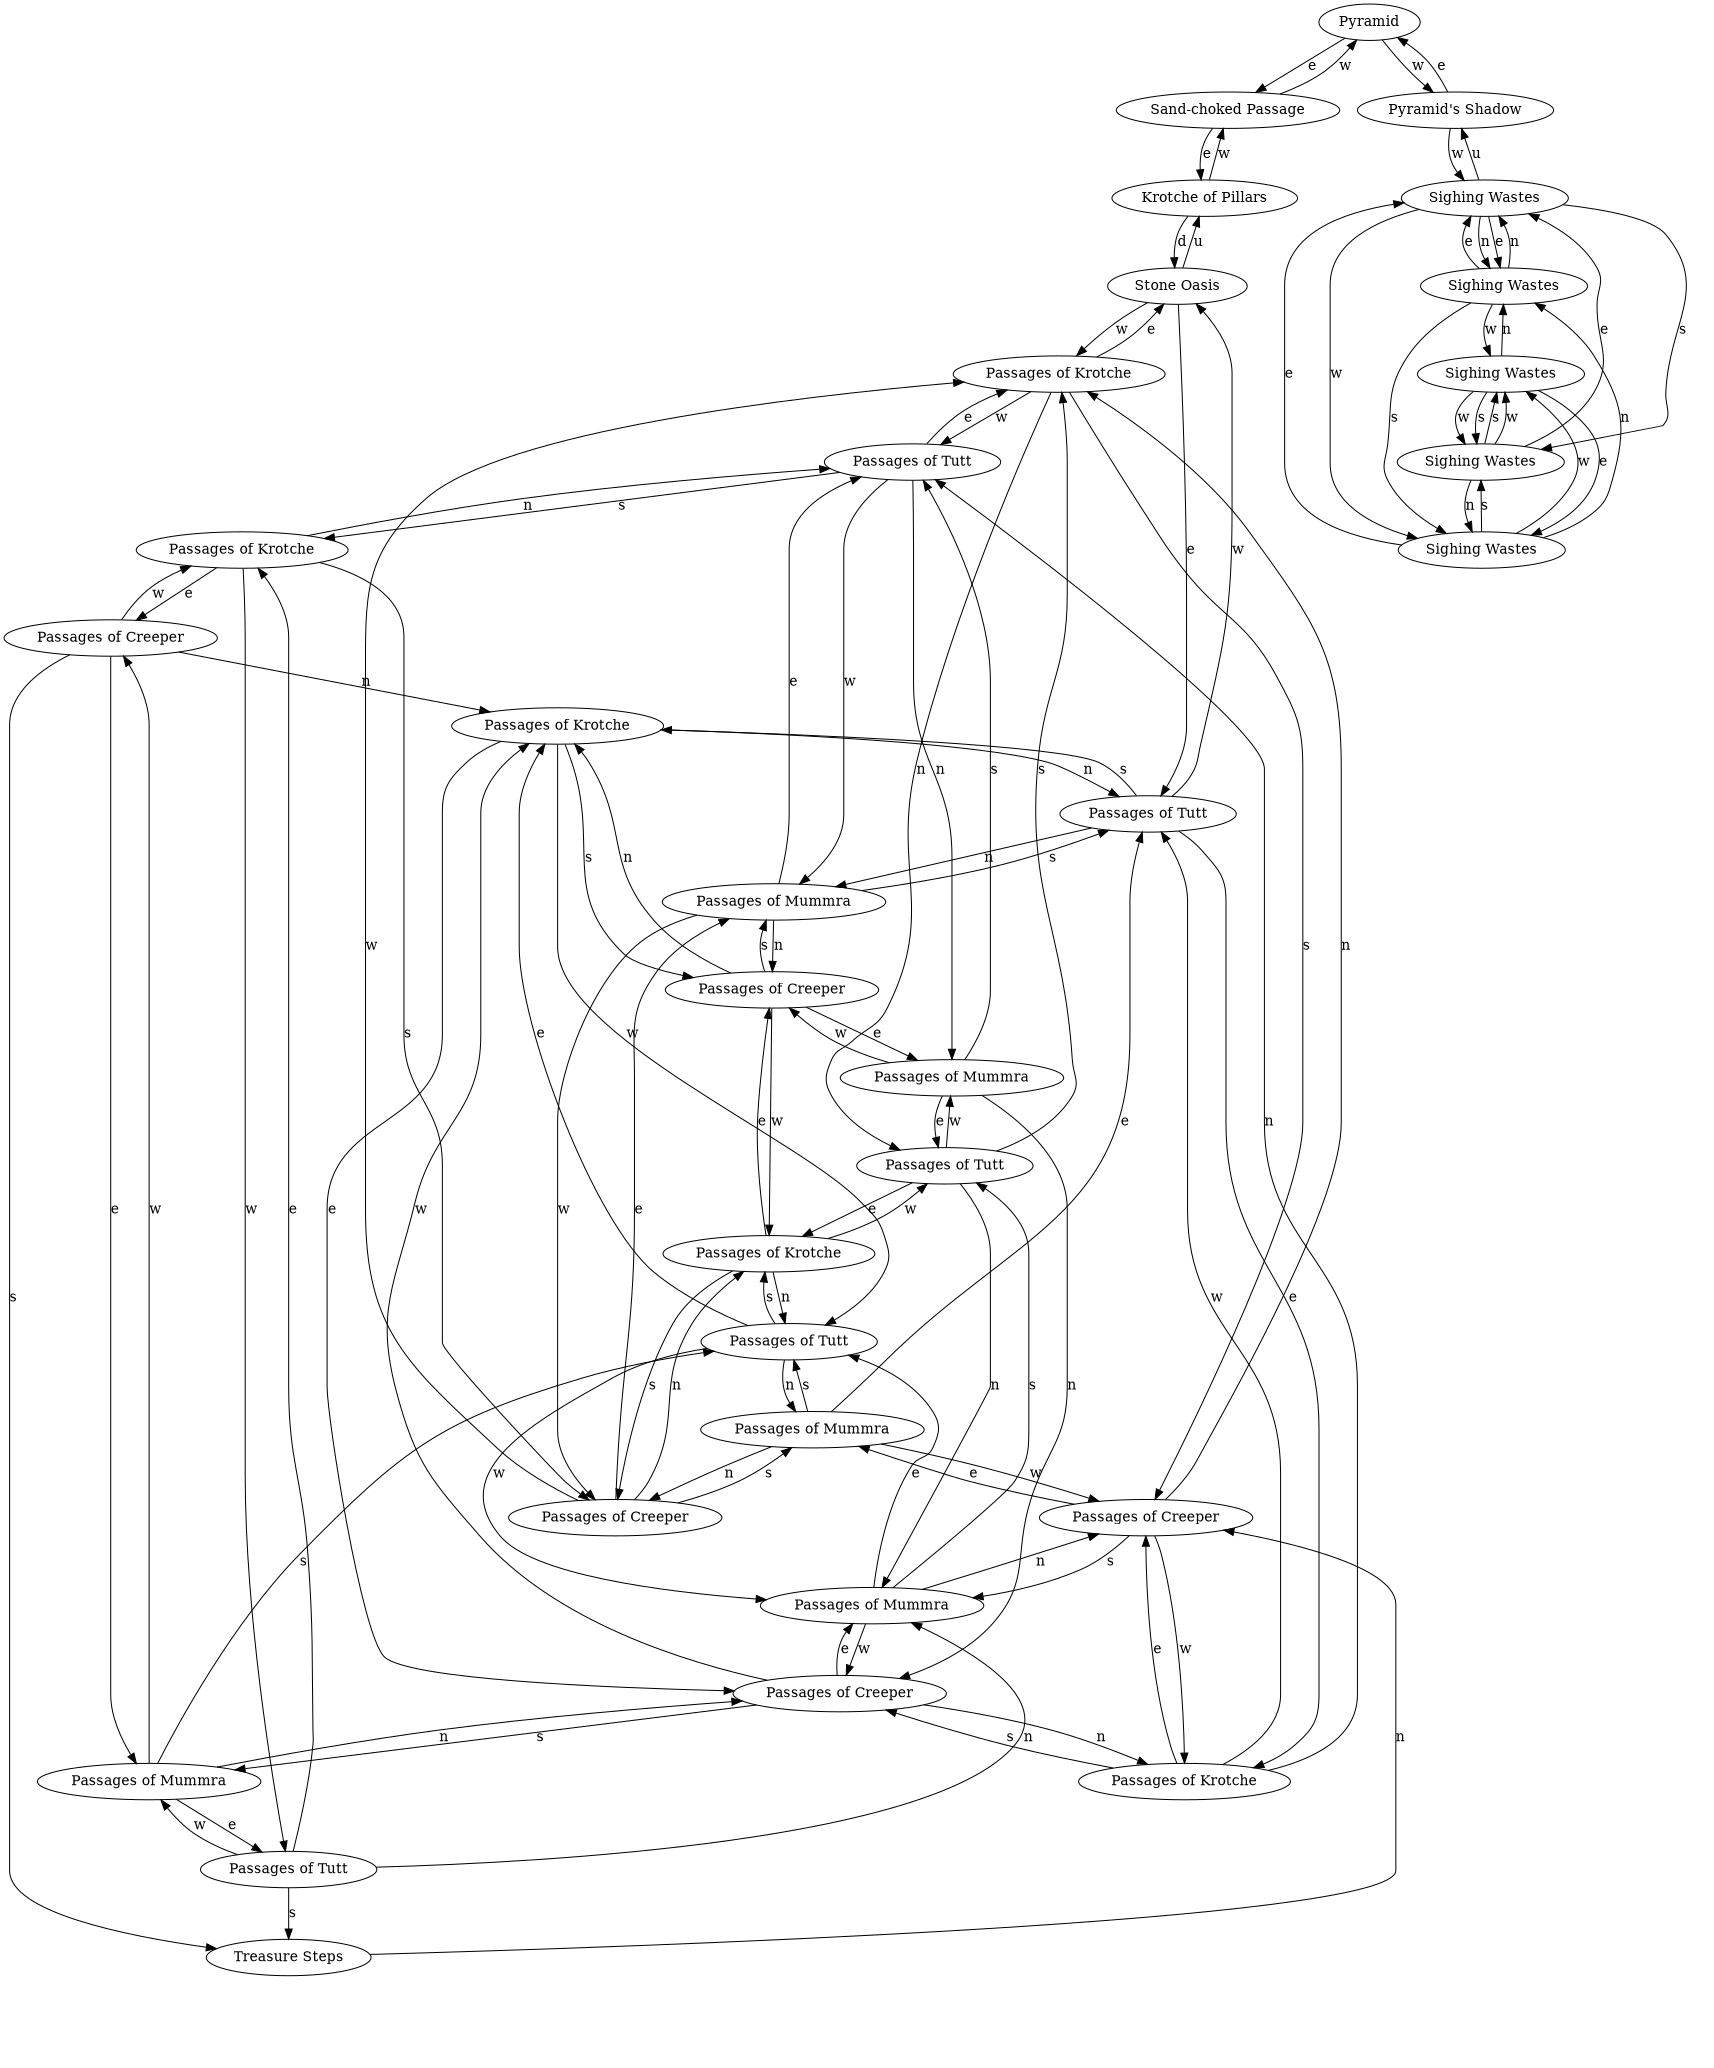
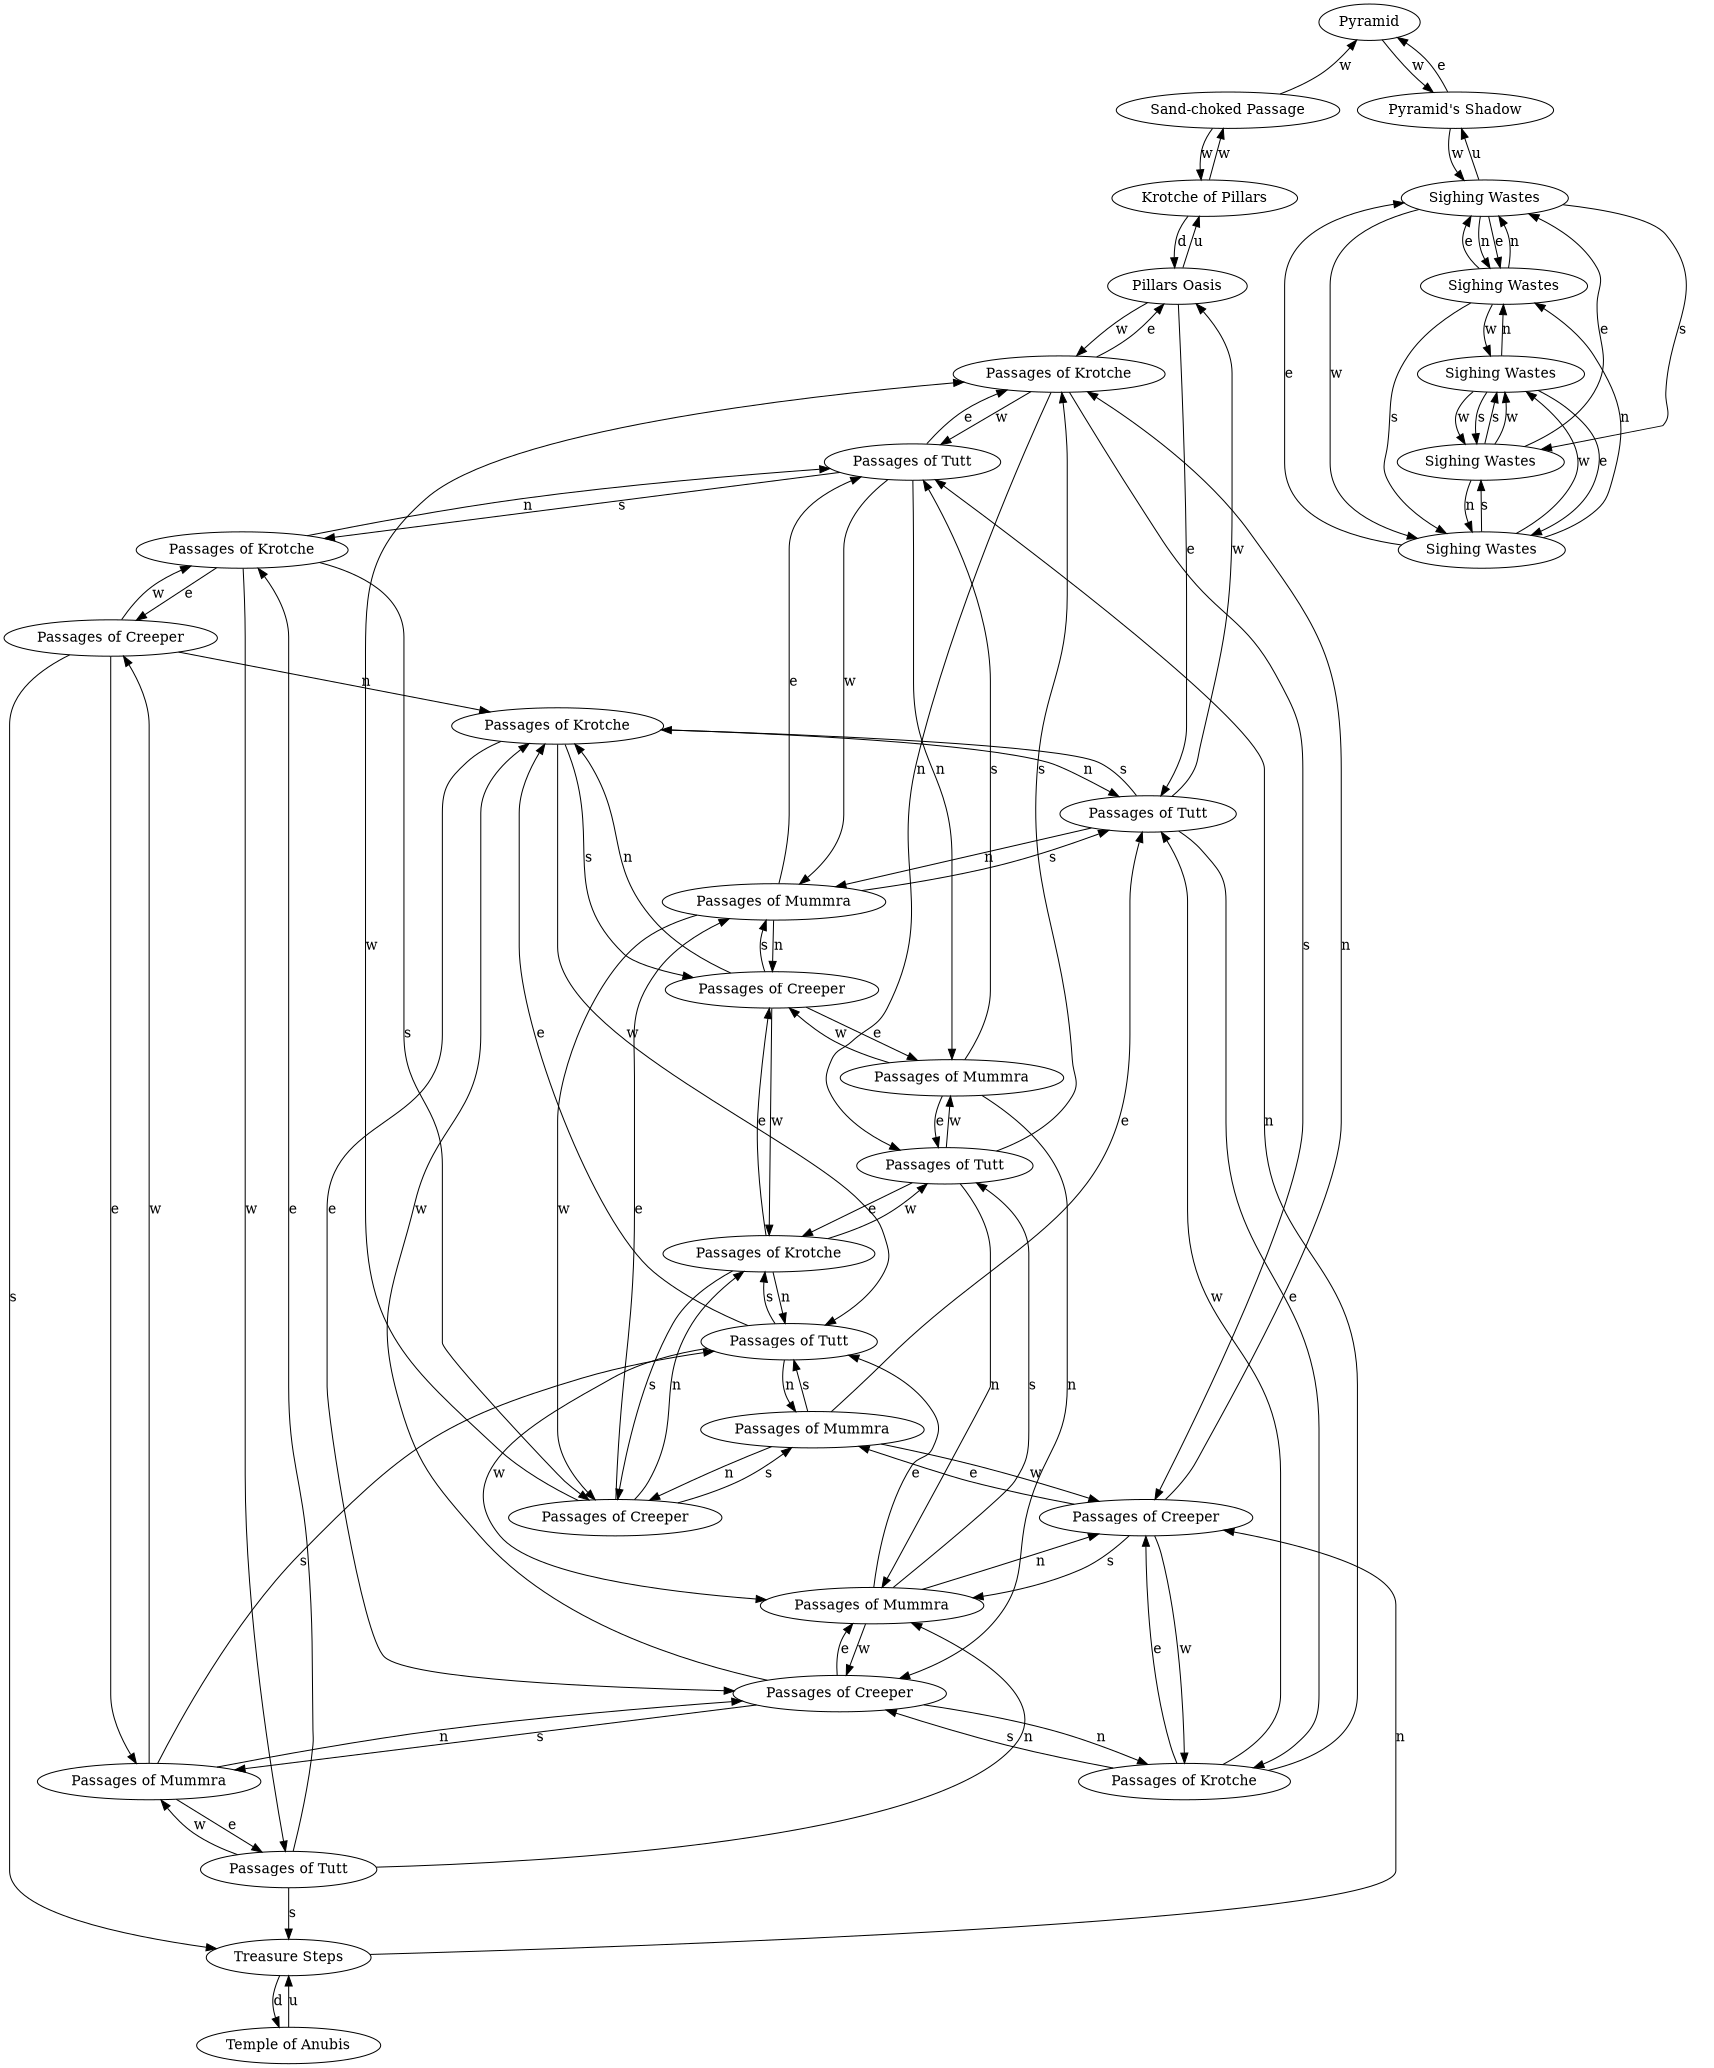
edge "Pyramid" -> "Sand-choked Passage": removed, label "e"
edge "Sand-choked Passage" -> "Krotche of Pillars": label "e" -> "w"
node "Stone Oasis": label "Stone Oasis" -> "Pillars Oasis"
node "Temple of Anubis": added
